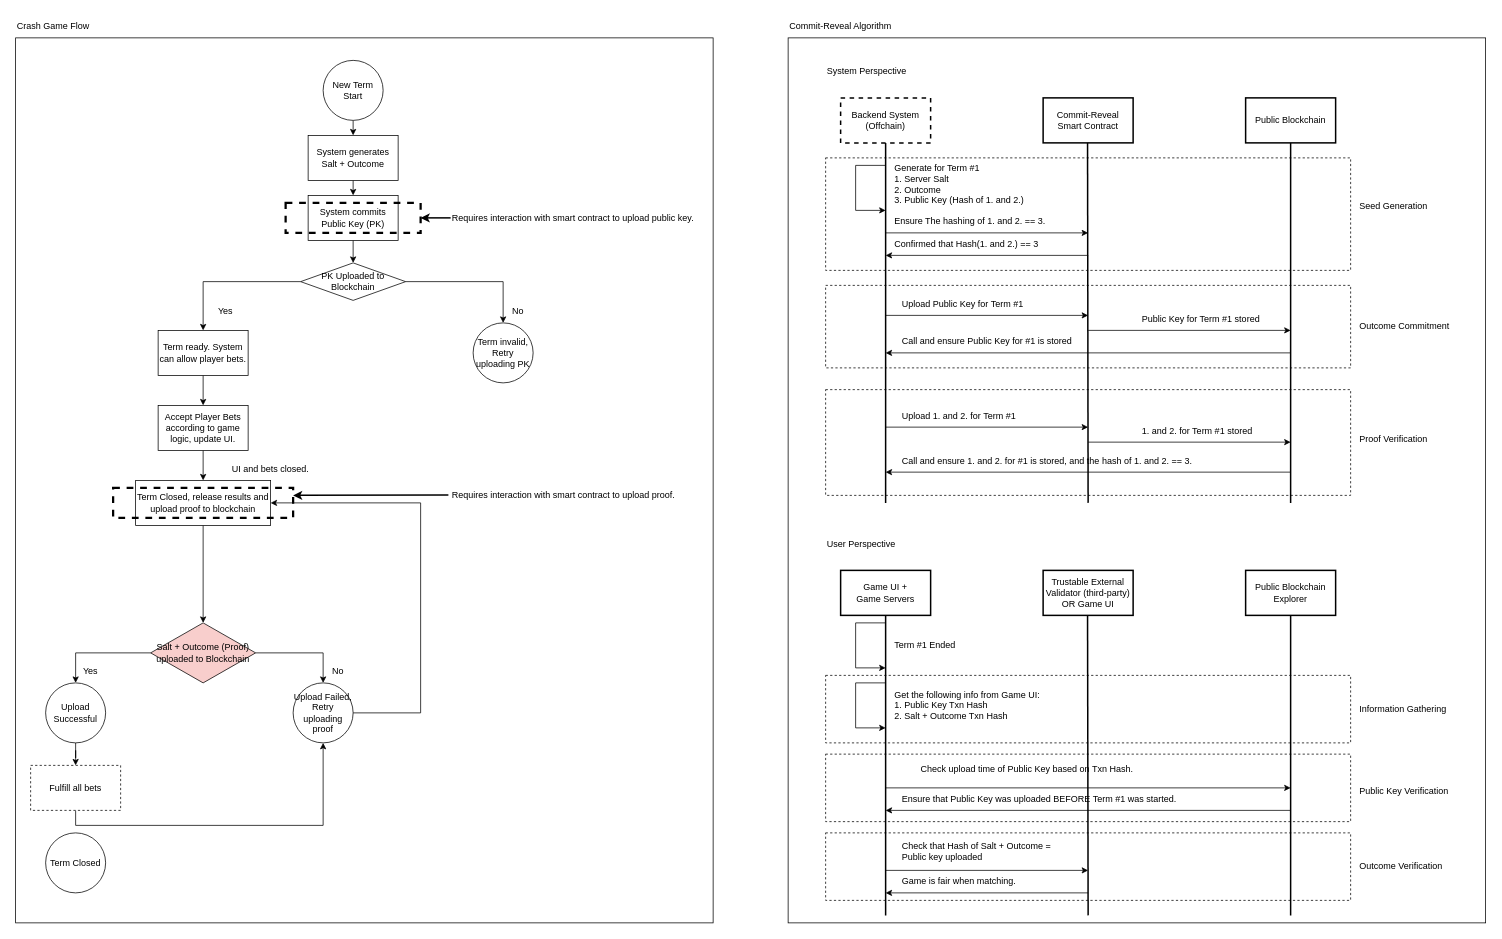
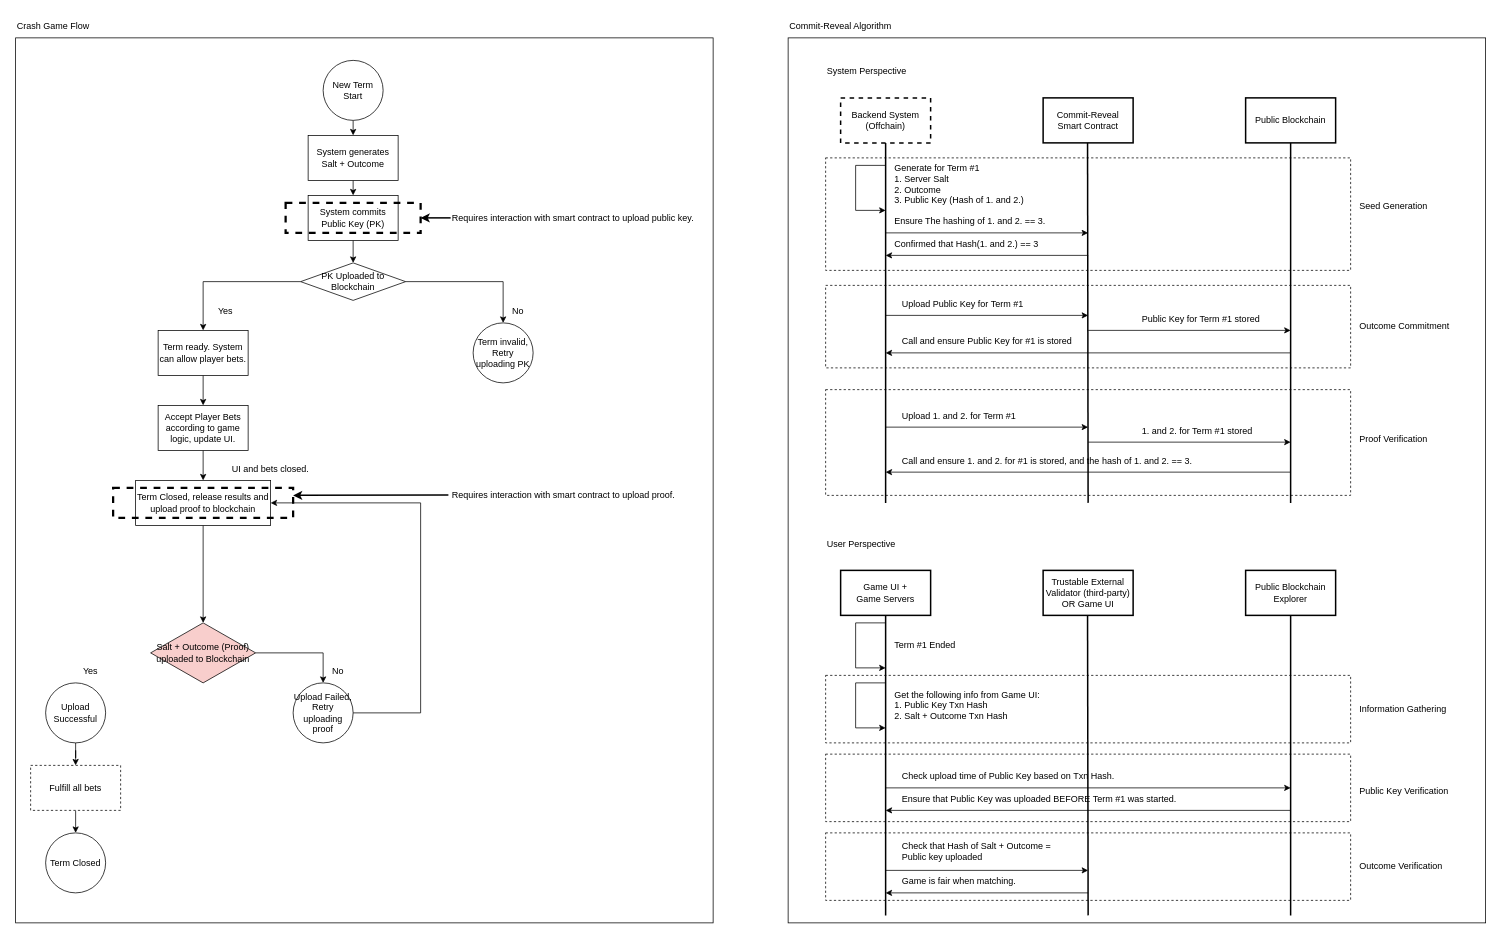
edge "Salt + Outcome (Proof) uploaded to Blockchain" -> "Upload Successful": removed
node "Check upload time of Public Key based on Txn Hash.": moved (1095, 769) -> (1077, 777)
edge "Fulfill all bets" -> "Upload Failed, Retry uploading proof": now "Fulfill all bets" -> "Term Closed"
